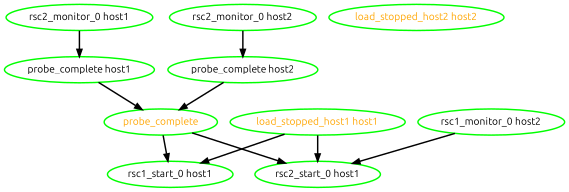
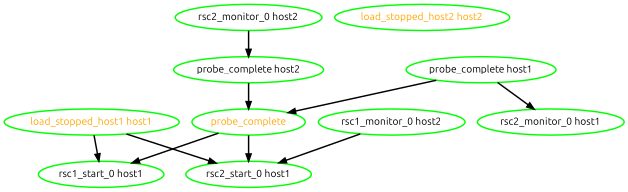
edge "rsc2_monitor_0 host1" -> "probe_complete host1": reversed
